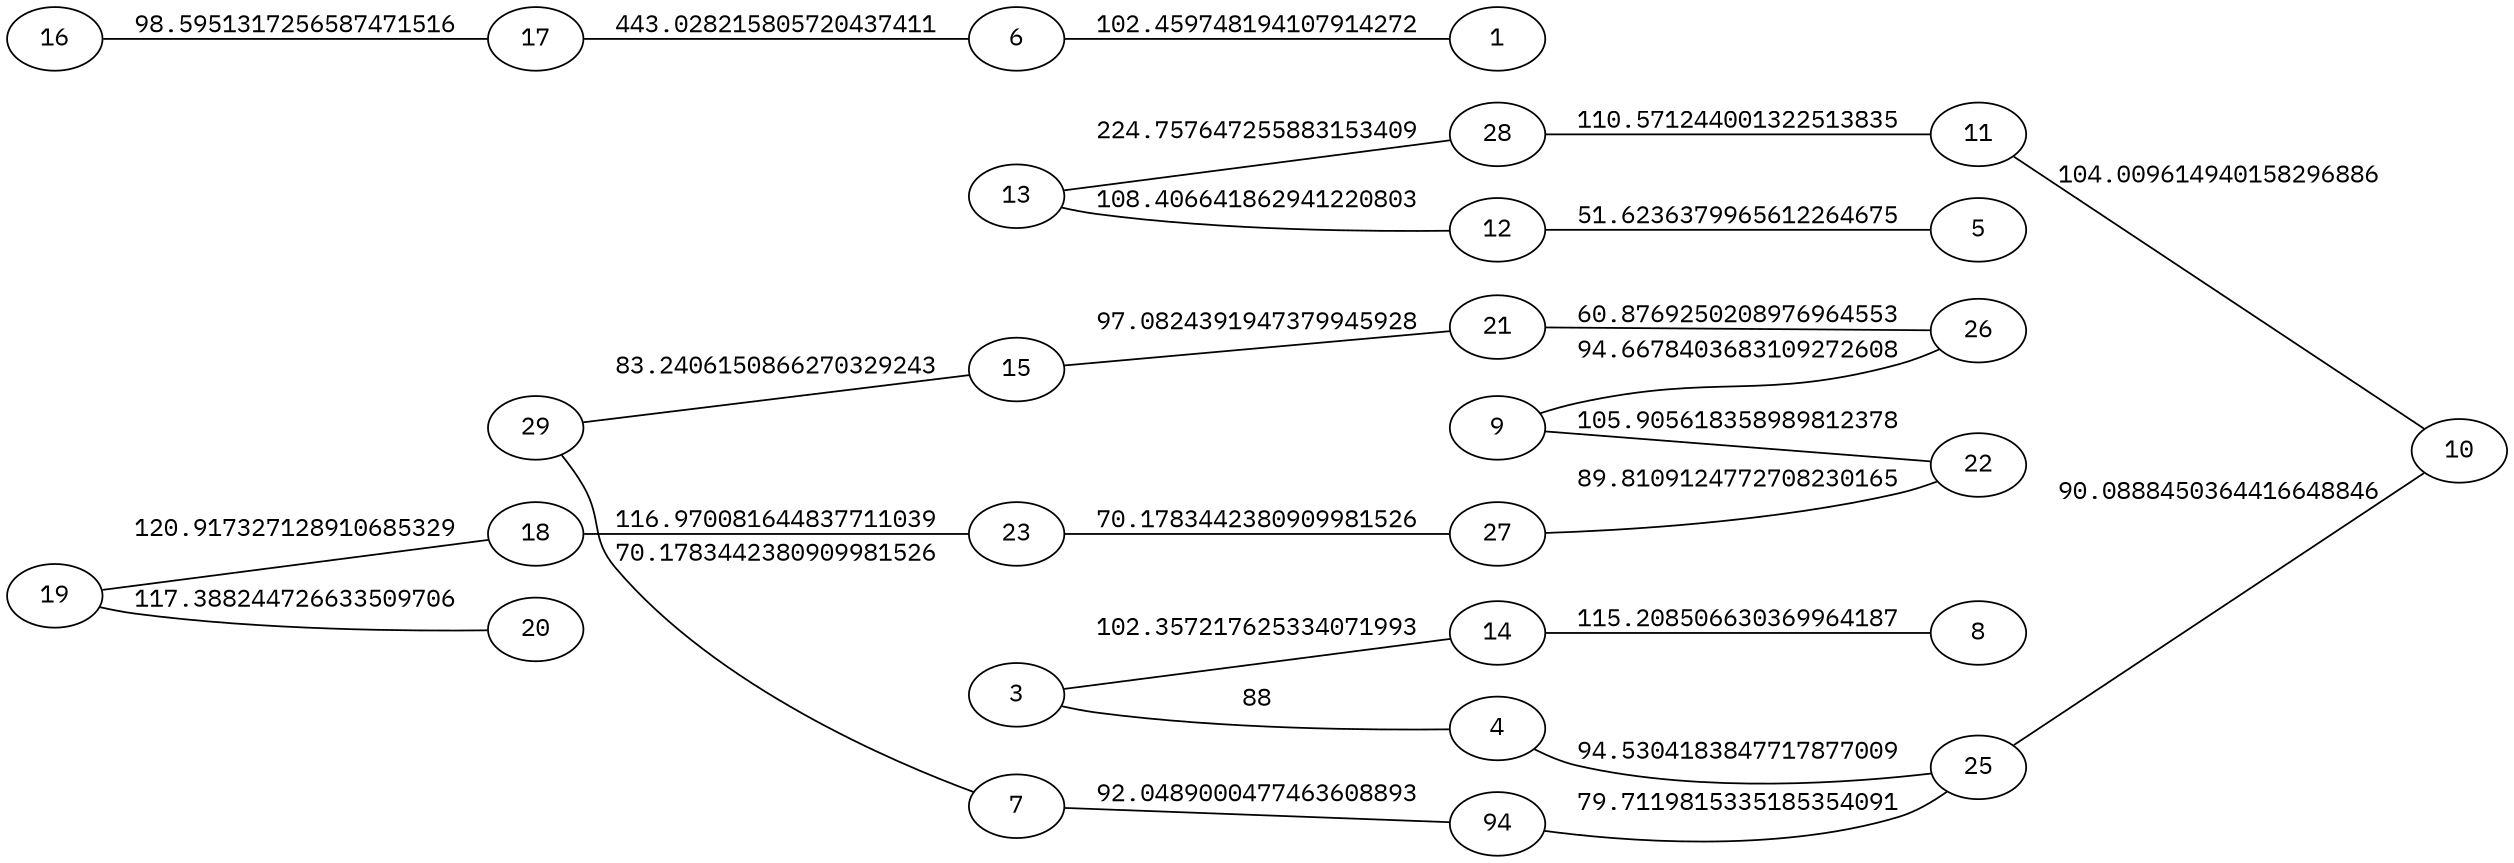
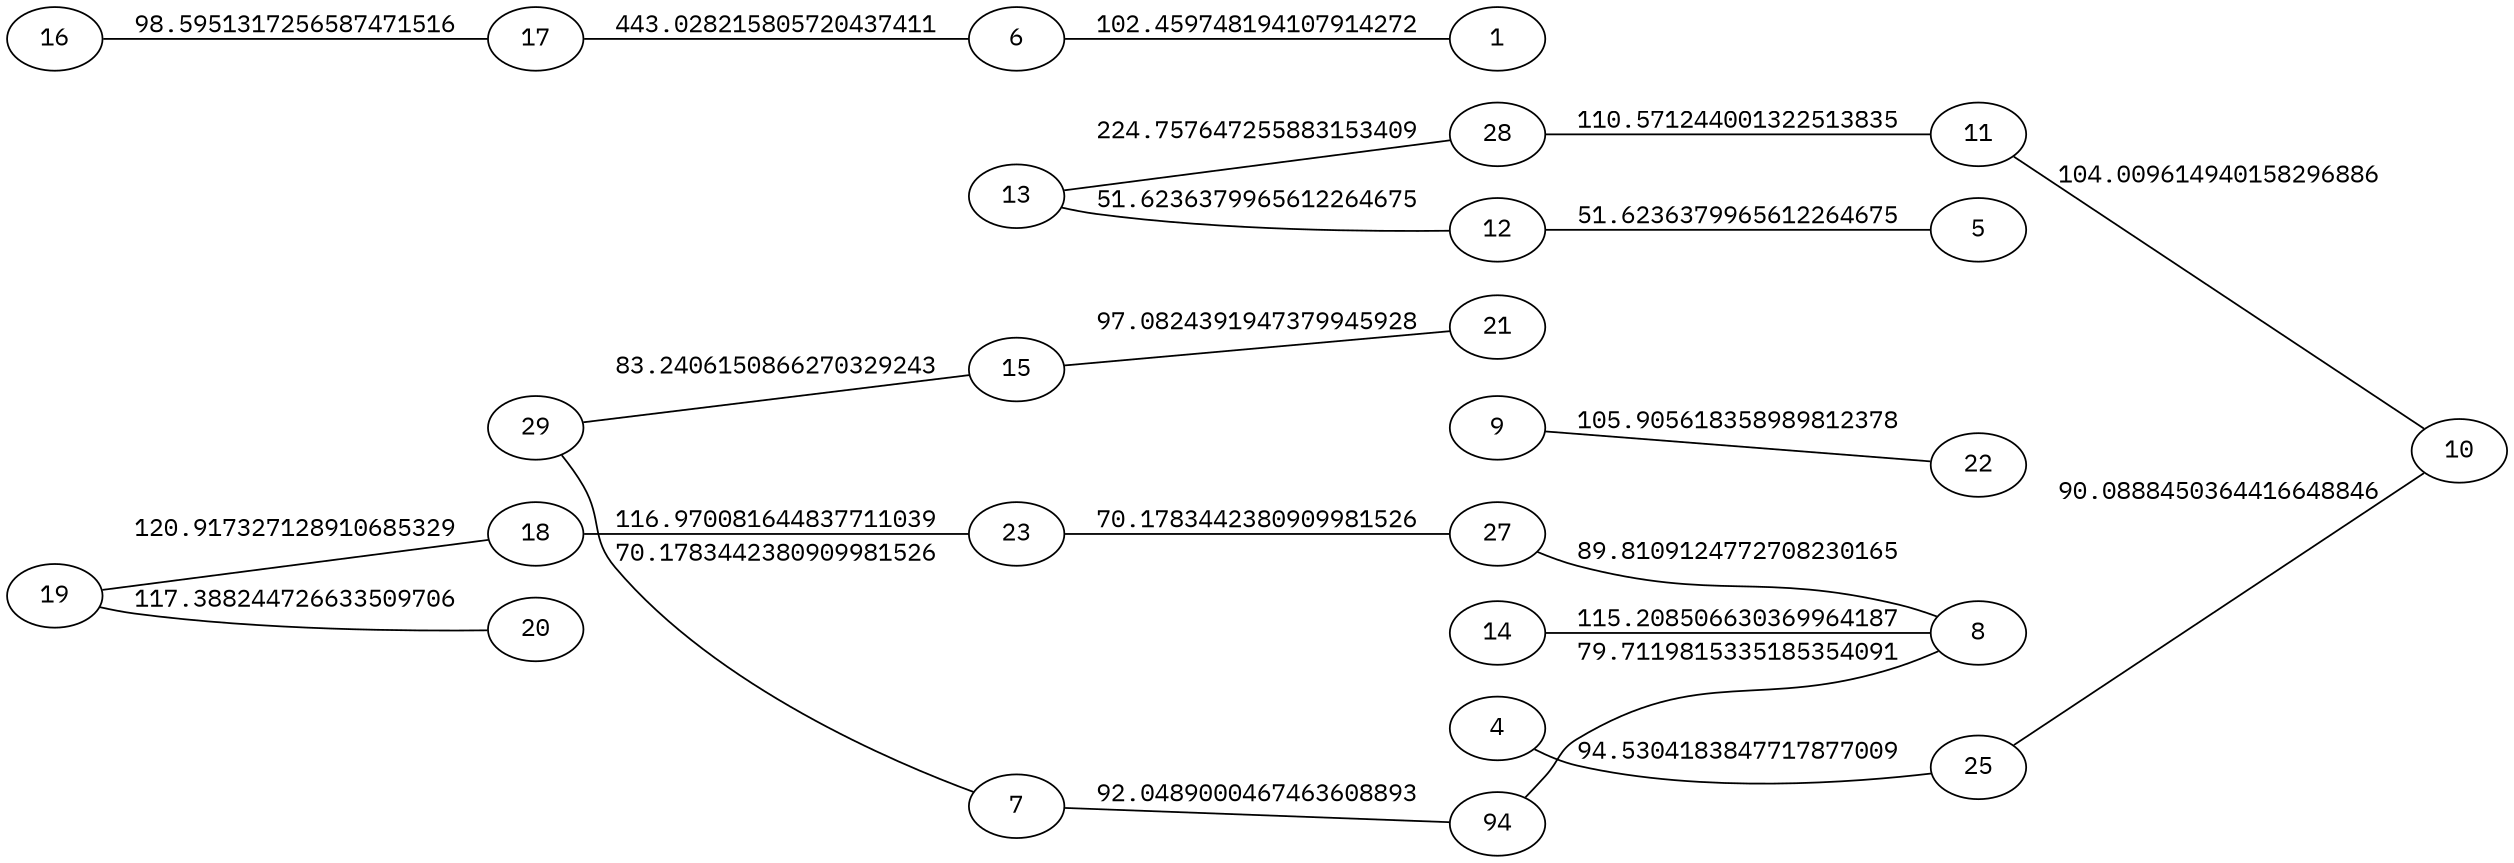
edge "13" -- "12": label "108.406641862941220803" -> "51.6236379965612264675"
node "26": removed
edge "22" -- "27": now "8" -- "27"
node "3": removed
edge "7" -- "94": label "92.0489000477463608893" -> "92.0489000467463608893"
edge "25" -- "94": now "8" -- "94"
